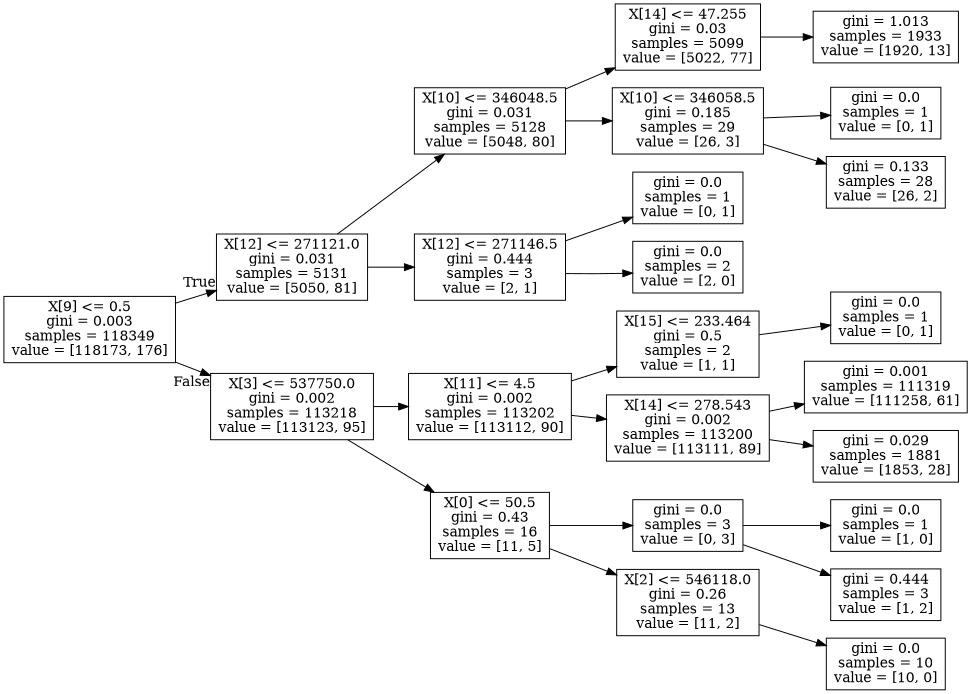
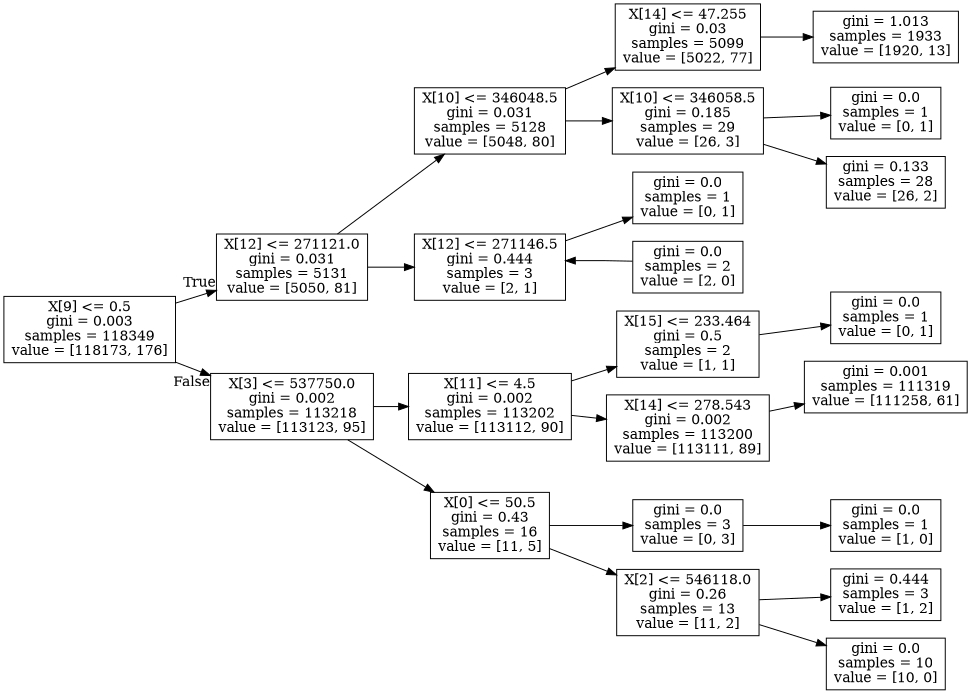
edge "X[12] <= 271146.5 gini = 0.444 samples = 3 value = [2, 1]" -> "gini = 0.0 samples = 2 value = [2, 0]": reversed
node "gini = 0.029 samples = 1881 value = [1853, 28]": removed
edge "gini = 0.0 samples = 3 value = [0, 3]" -> "gini = 0.444 samples = 3 value = [1, 2]": now "X[2] <= 546118.0 gini = 0.26 samples = 13 value = [11, 2]" -> "gini = 0.444 samples = 3 value = [1, 2]"
